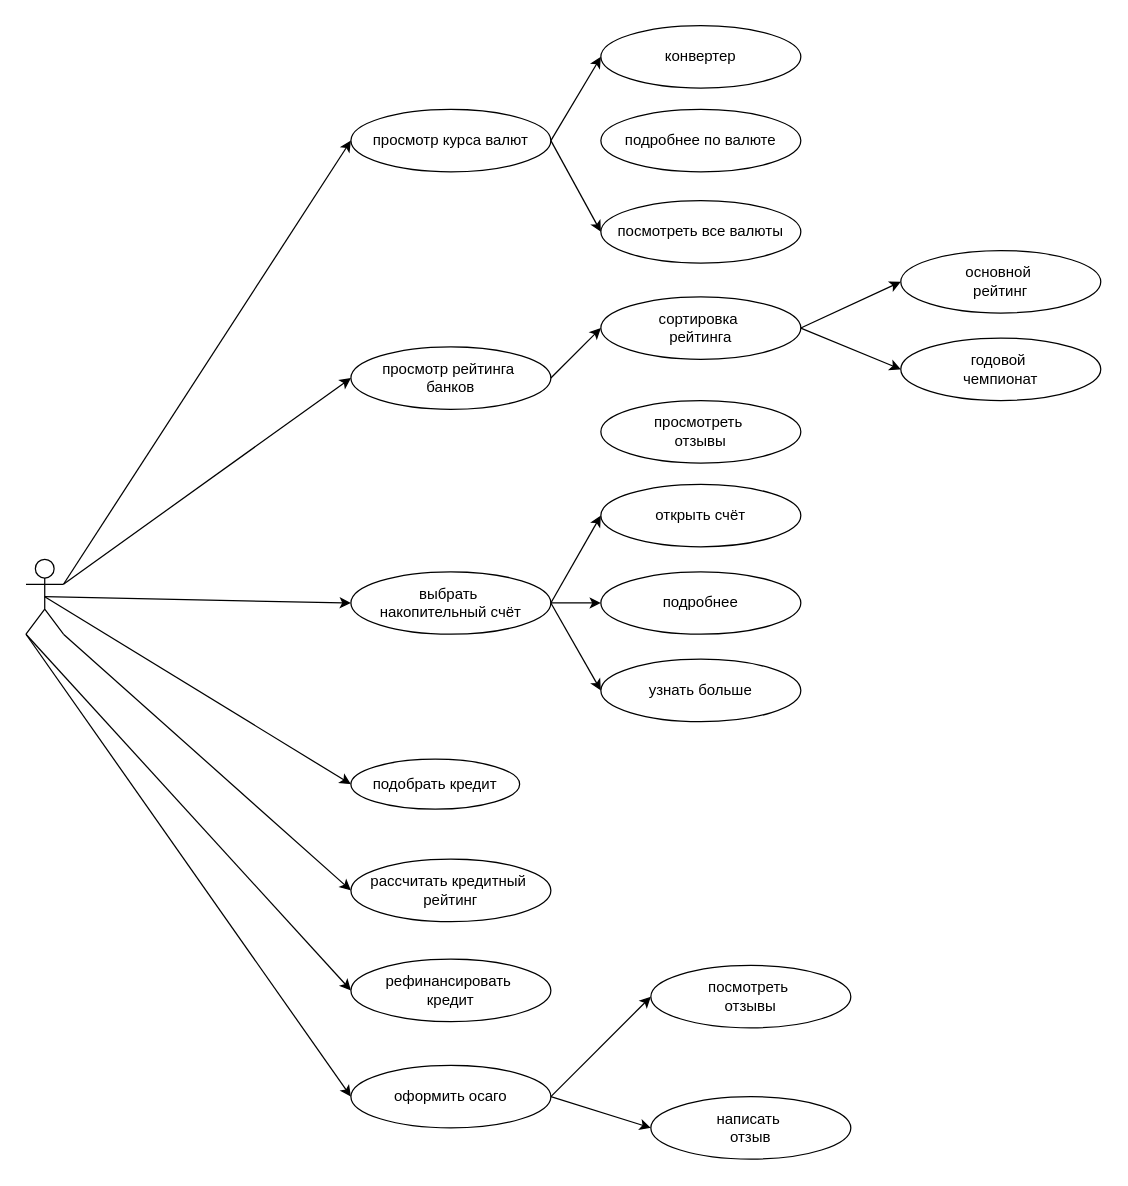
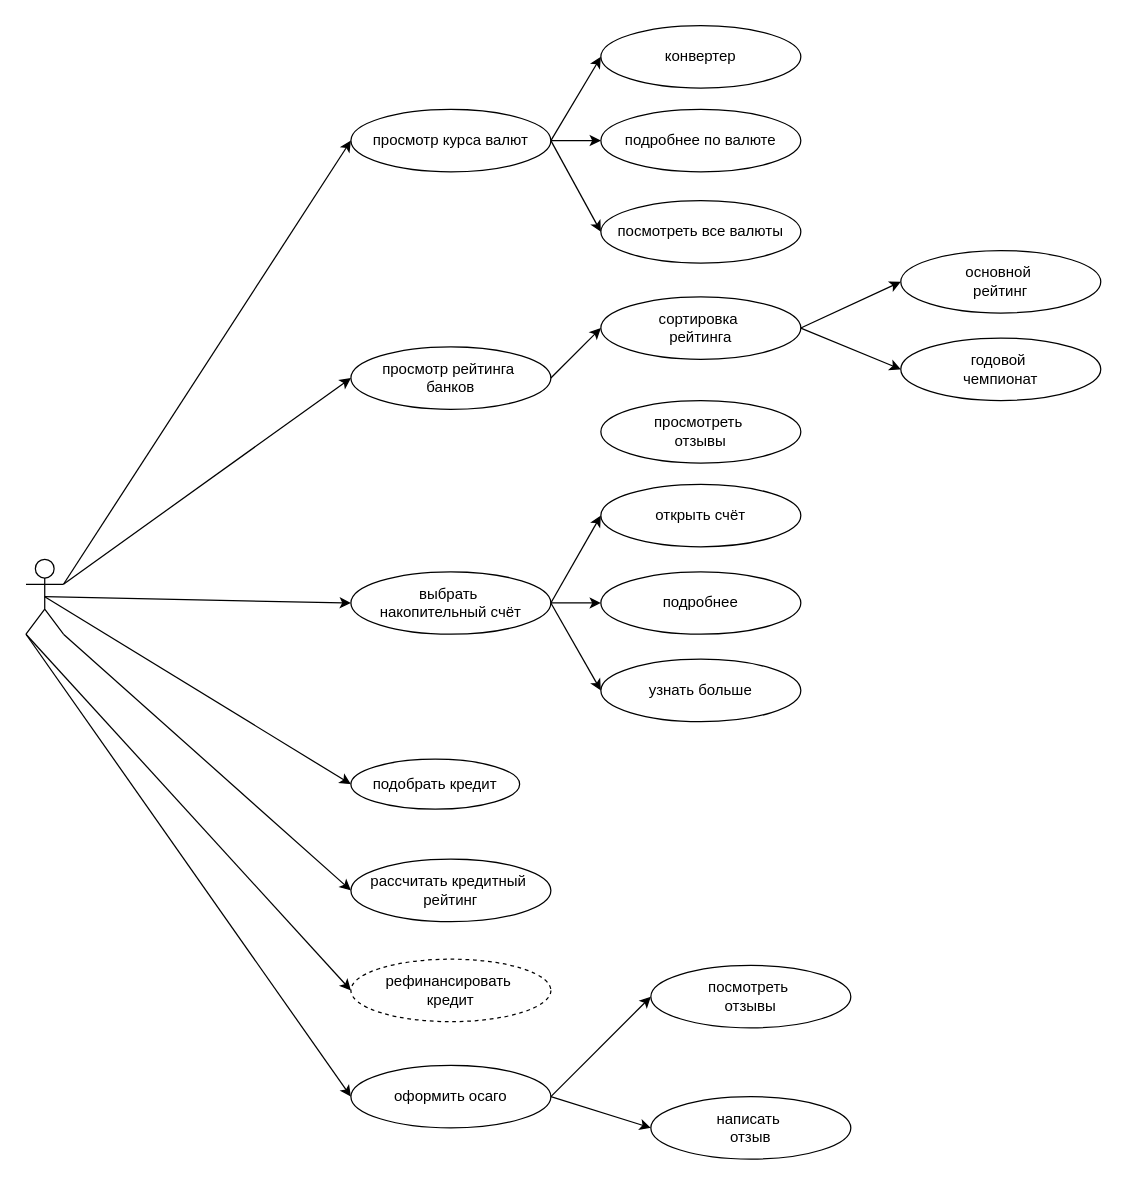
edge "просмотр курса валют" -> "подробнее по валюте": added
node "рефинансировать кредит": style solid -> dashed
